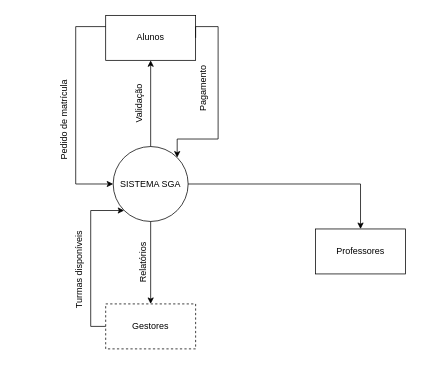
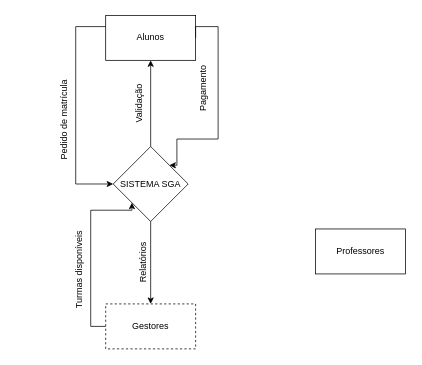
node "SISTEMA SGA": shape ellipse -> diamond
edge "SISTEMA SGA" -> "Professores": removed
